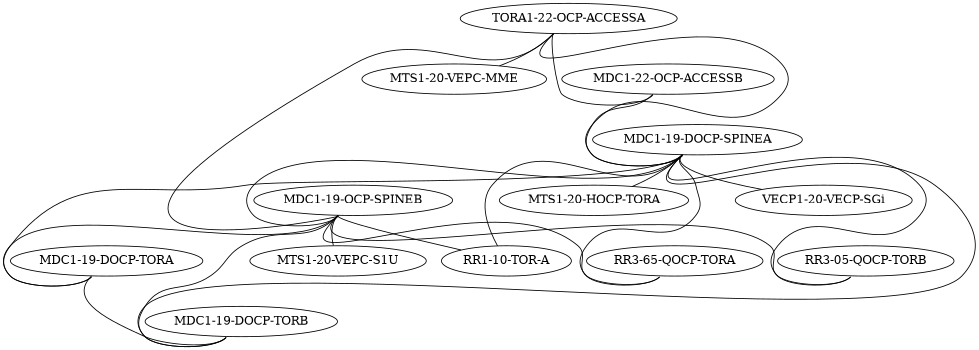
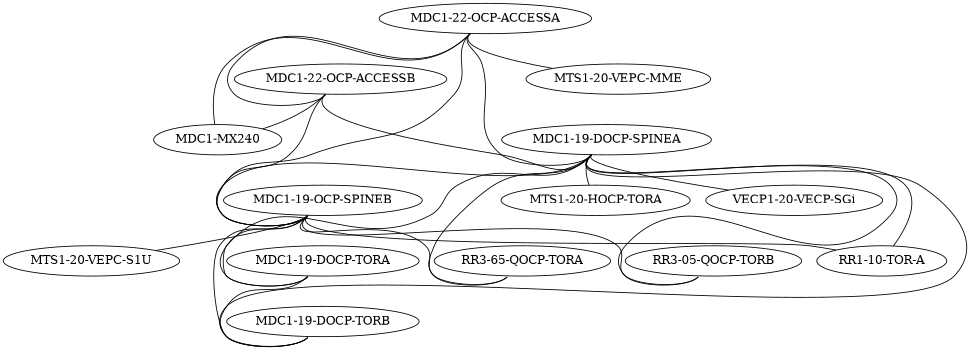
node "TORA1-22-OCP-ACCESSA": label "TORA1-22-OCP-ACCESSA" -> "MDC1-22-OCP-ACCESSA"
node "MDC1-MX240": added
edge "MDC1-22-OCP-ACCESSB" -- "MDC1-19-OCP-SPINEB": added
